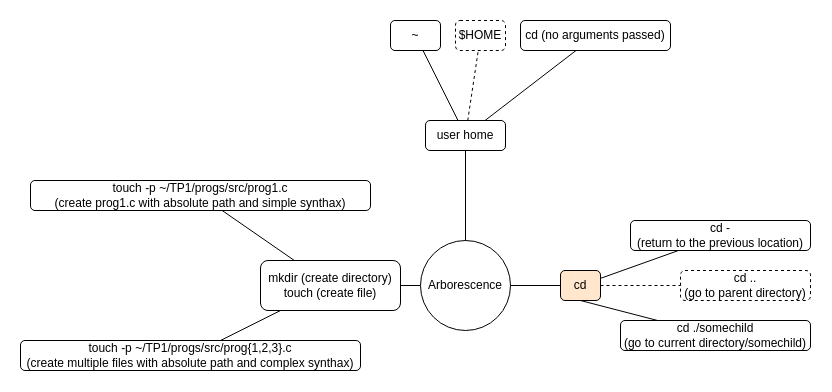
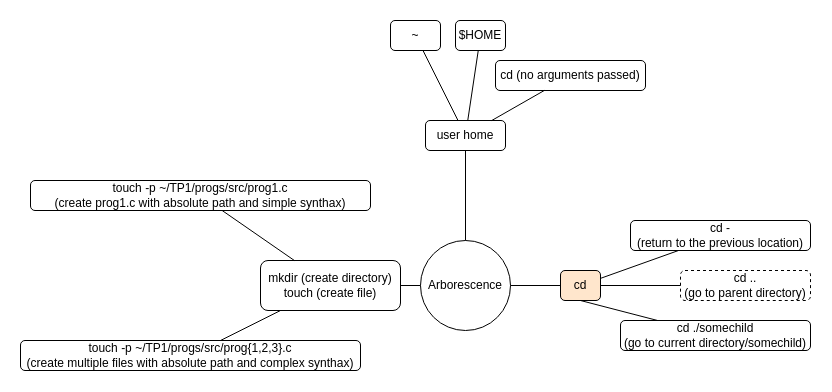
node "$HOME": style dashed -> solid
node "cd (no arguments passed)": moved (596, 36) -> (571, 76)
edge "$HOME" -- "user home": style dashed -> solid
edge "cd" -- "cd .. (go to parent directory)": style dashed -> solid
